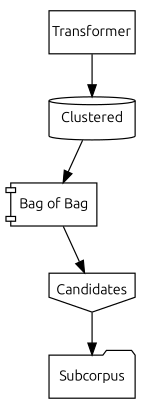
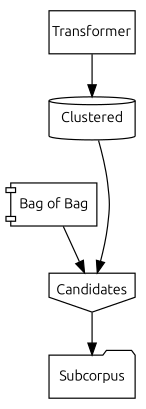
edge "Clustered" -> "Bag of Bag": now "Clustered" -> "Candidates"
